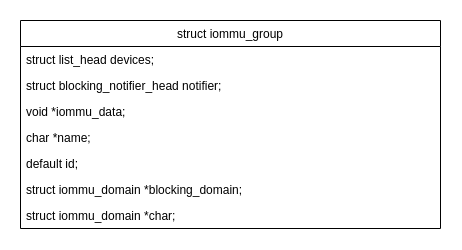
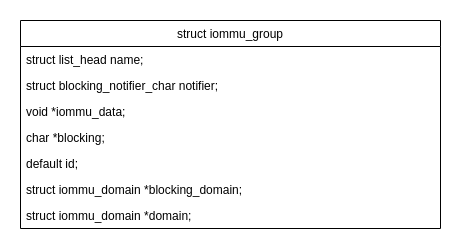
node "struct list_head devices;": label "struct list_head devices;" -> "struct list_head name;"
node "struct blocking_notifier_head notifier;": label "struct blocking_notifier_head notifier;" -> "struct blocking_notifier_char notifier;"
node "char *name;": label "char *name;" -> "char *blocking;"
node "struct iommu_domain *char;": label "struct iommu_domain *char;" -> "struct iommu_domain *domain;"
